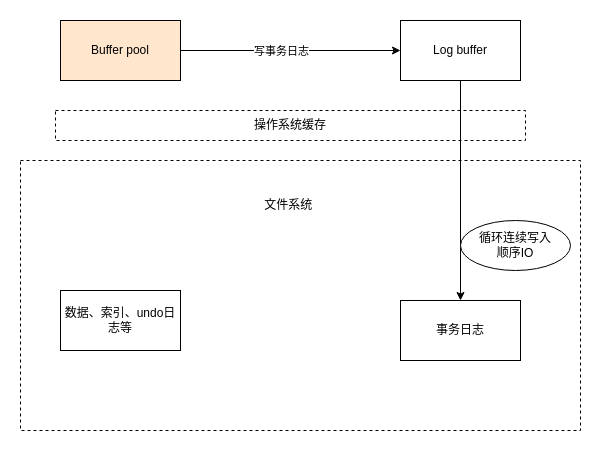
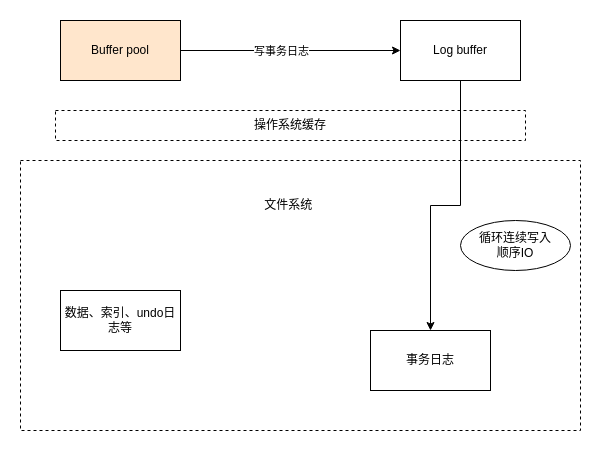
node "事务日志": moved (461, 331) -> (431, 361)
